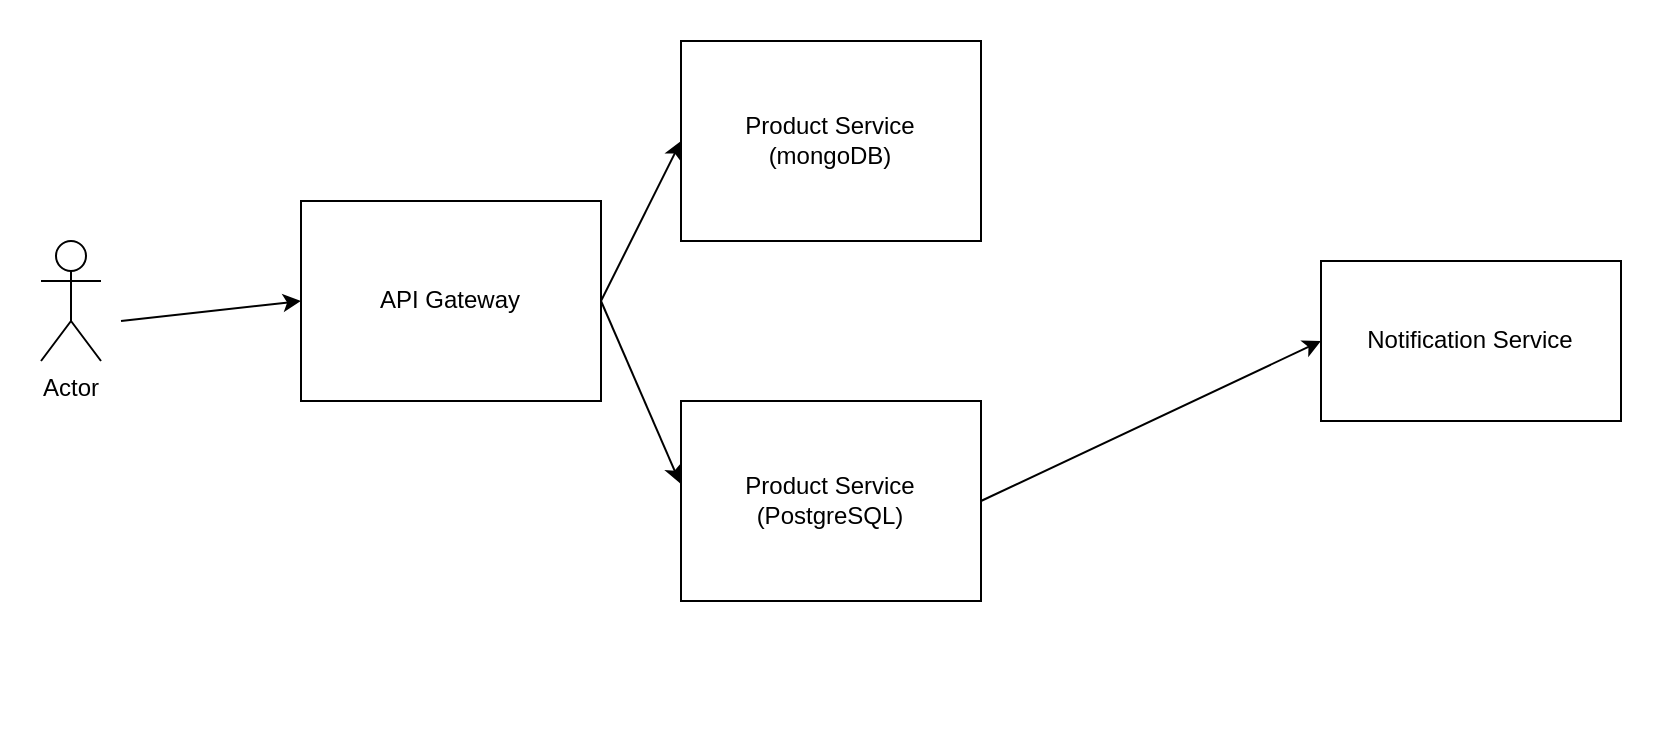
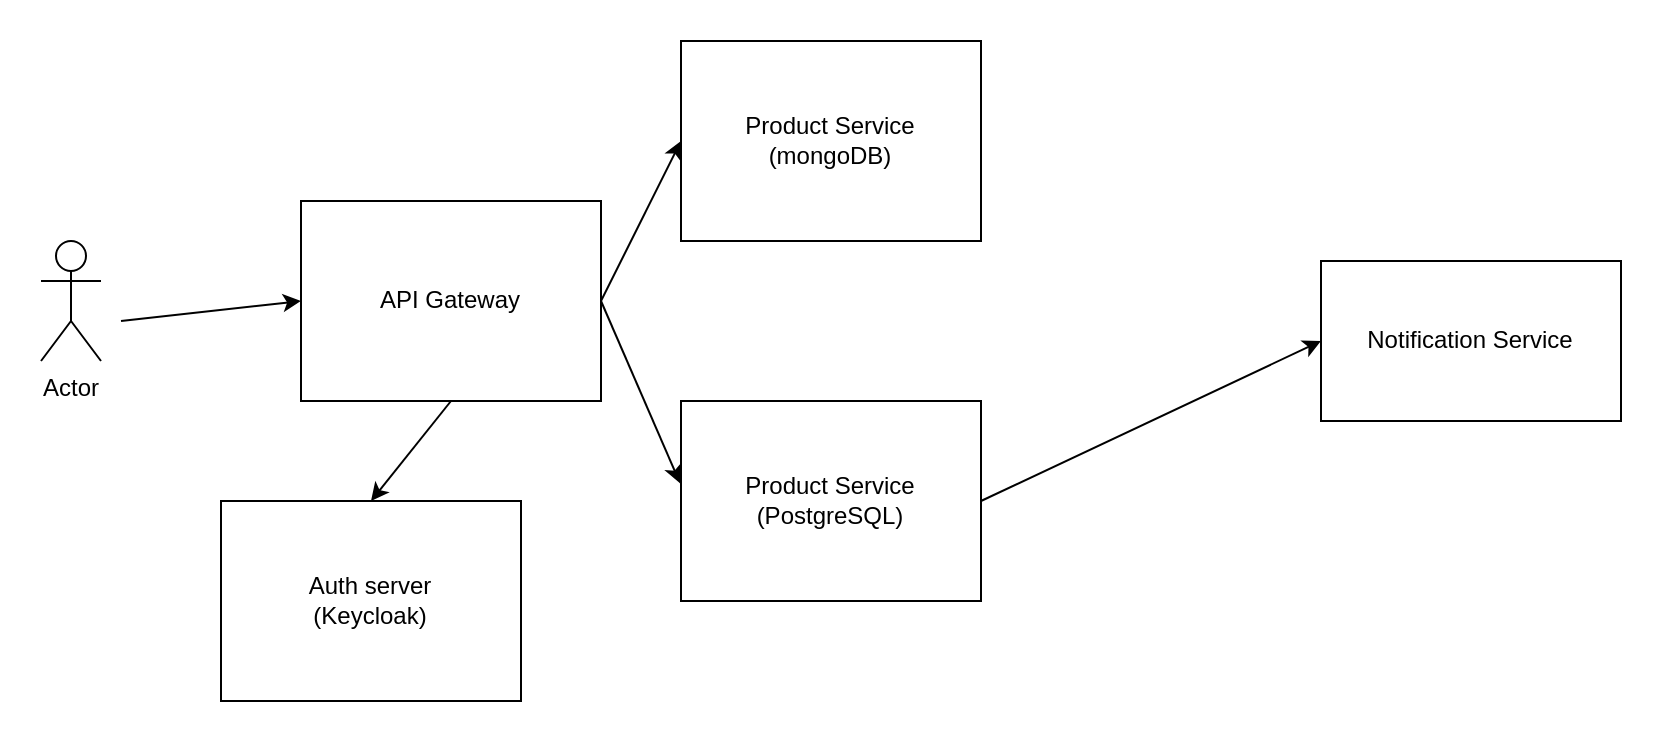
edge "API Gateway" -> "Auth server (Keycloak)": added
node "Auth server (Keycloak)": added
